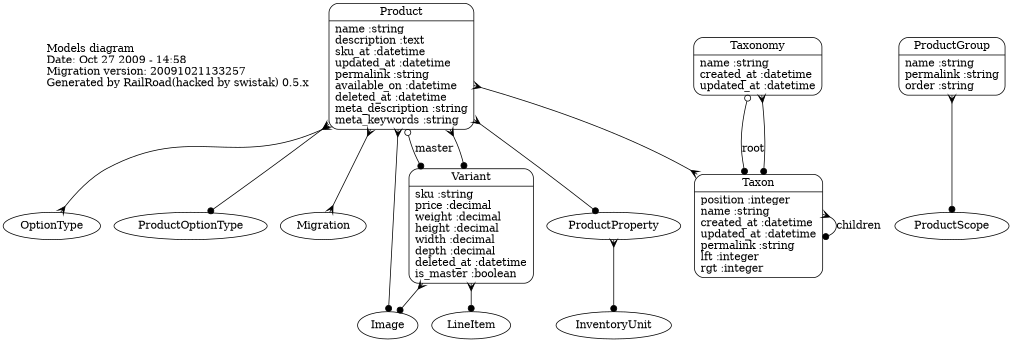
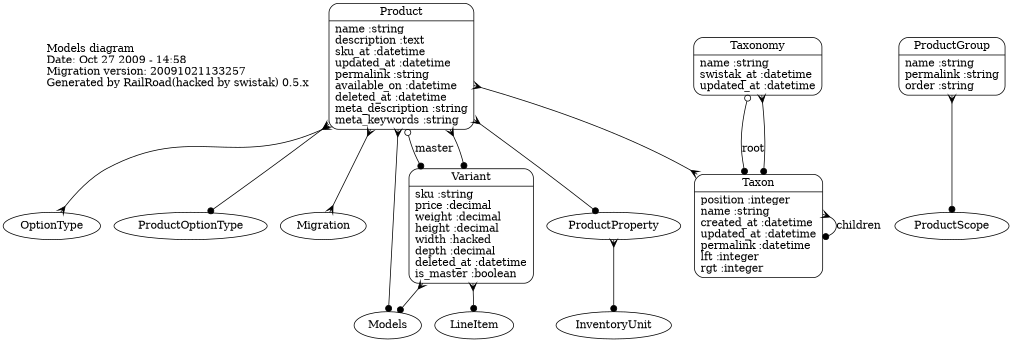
node "Taxonomy": text "created_at :datetime" -> "swistak_at :datetime"
node "Variant": text "width :decimal" -> "width :hacked"
node "Taxon": text "permalink :string" -> "permalink :datetime"
node "Image": label "Image" -> "Models"
